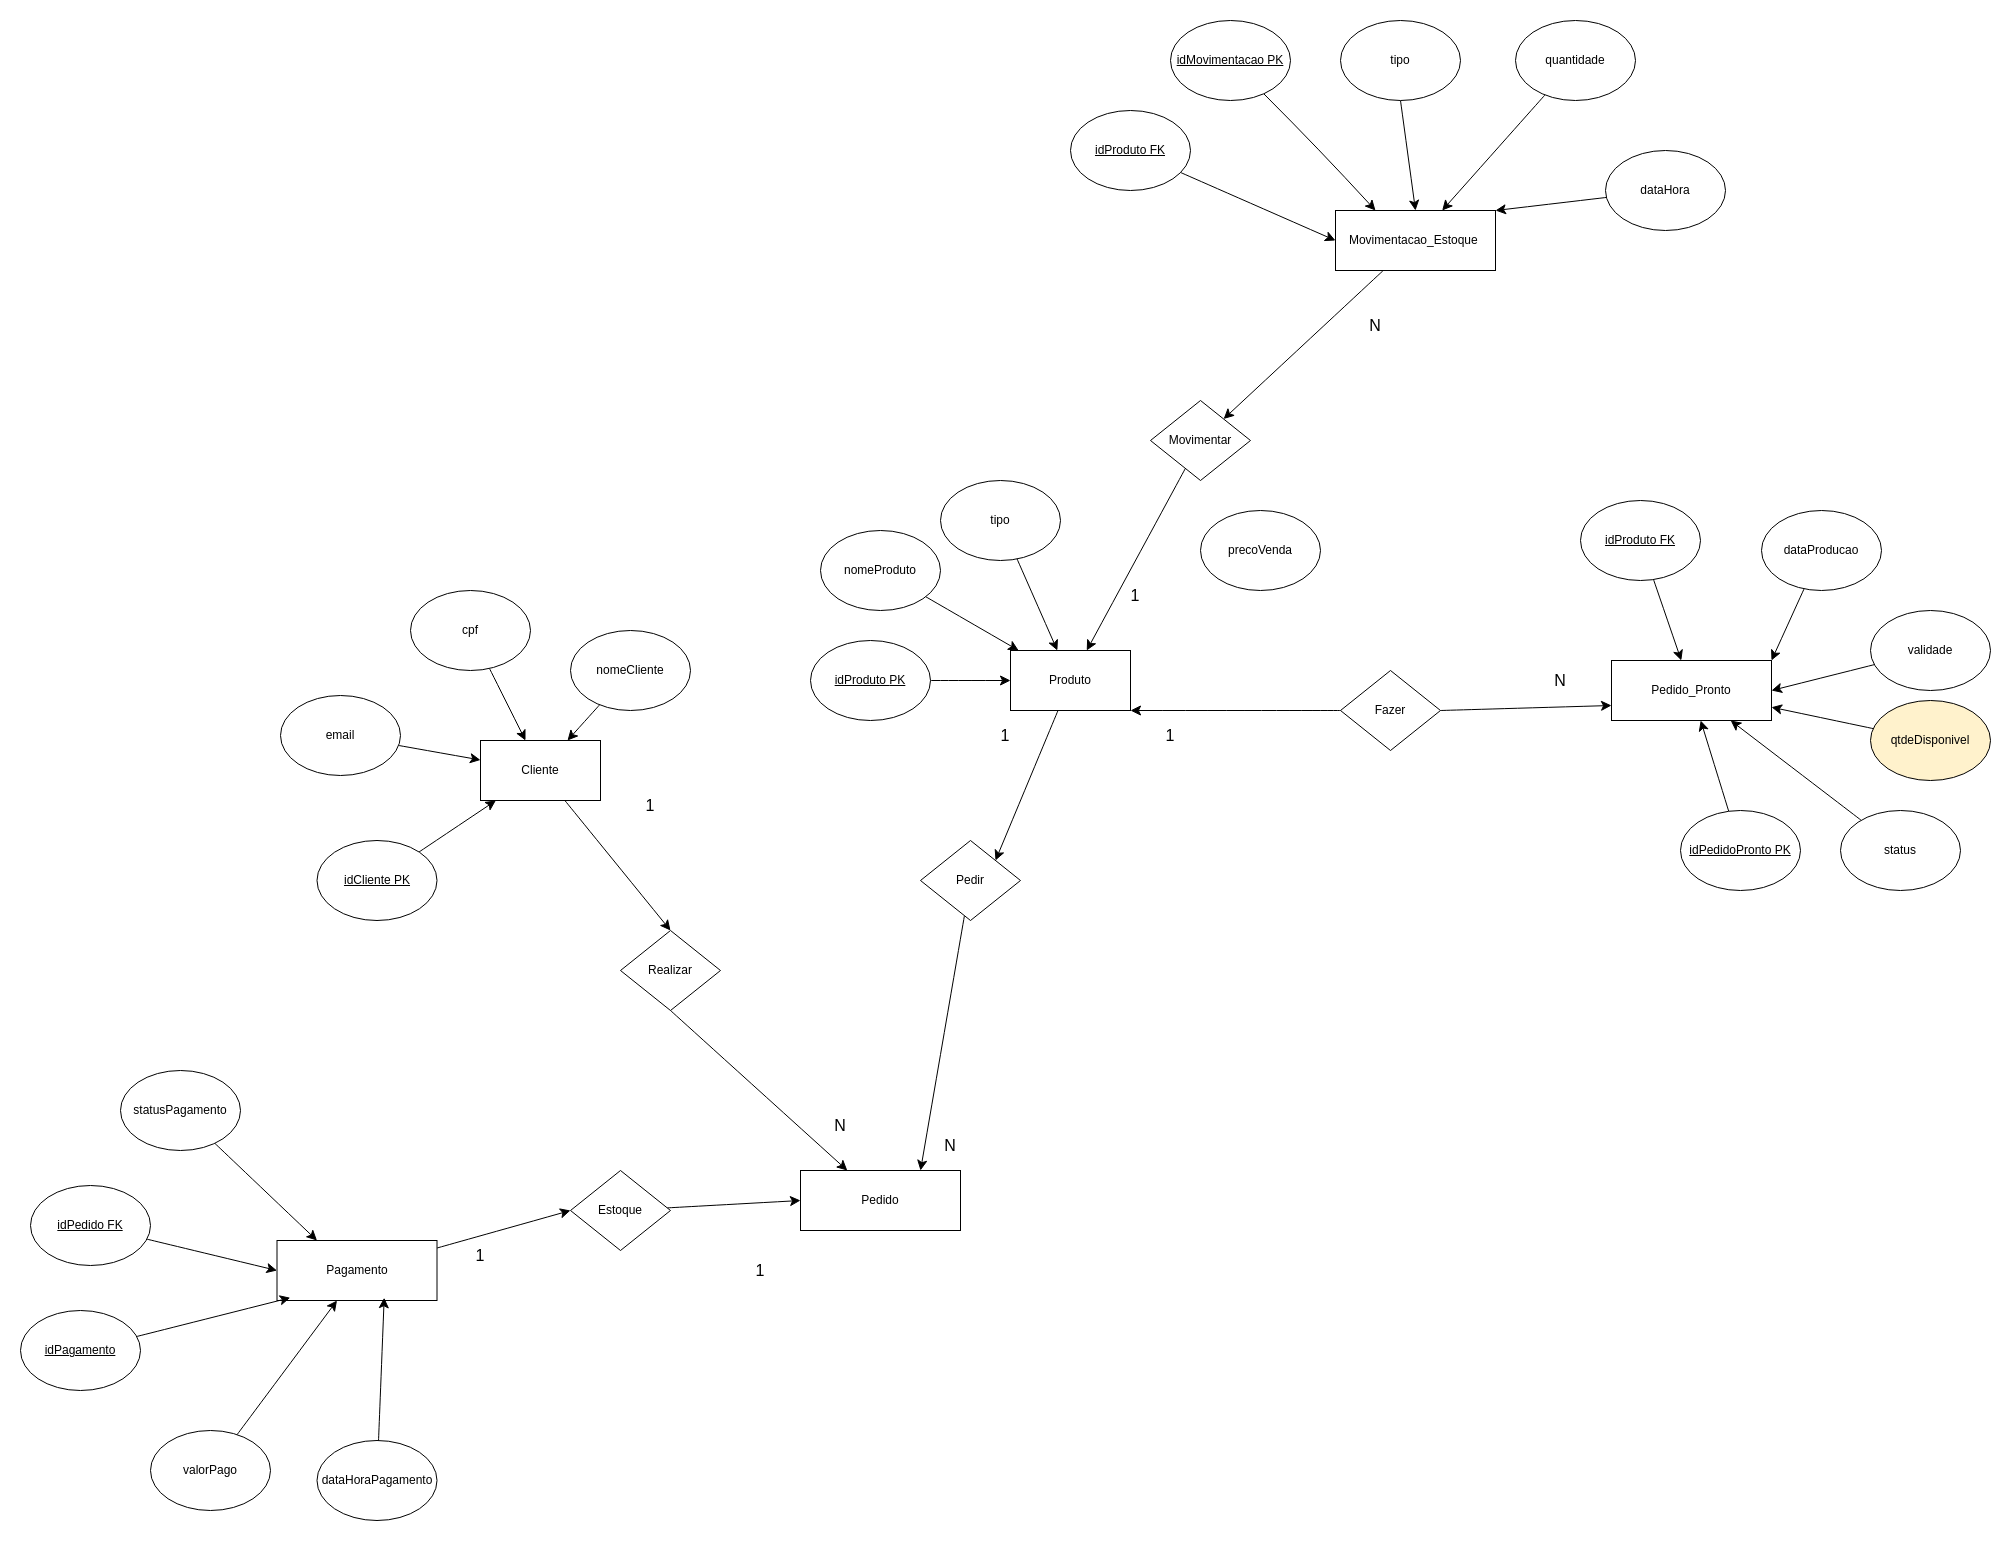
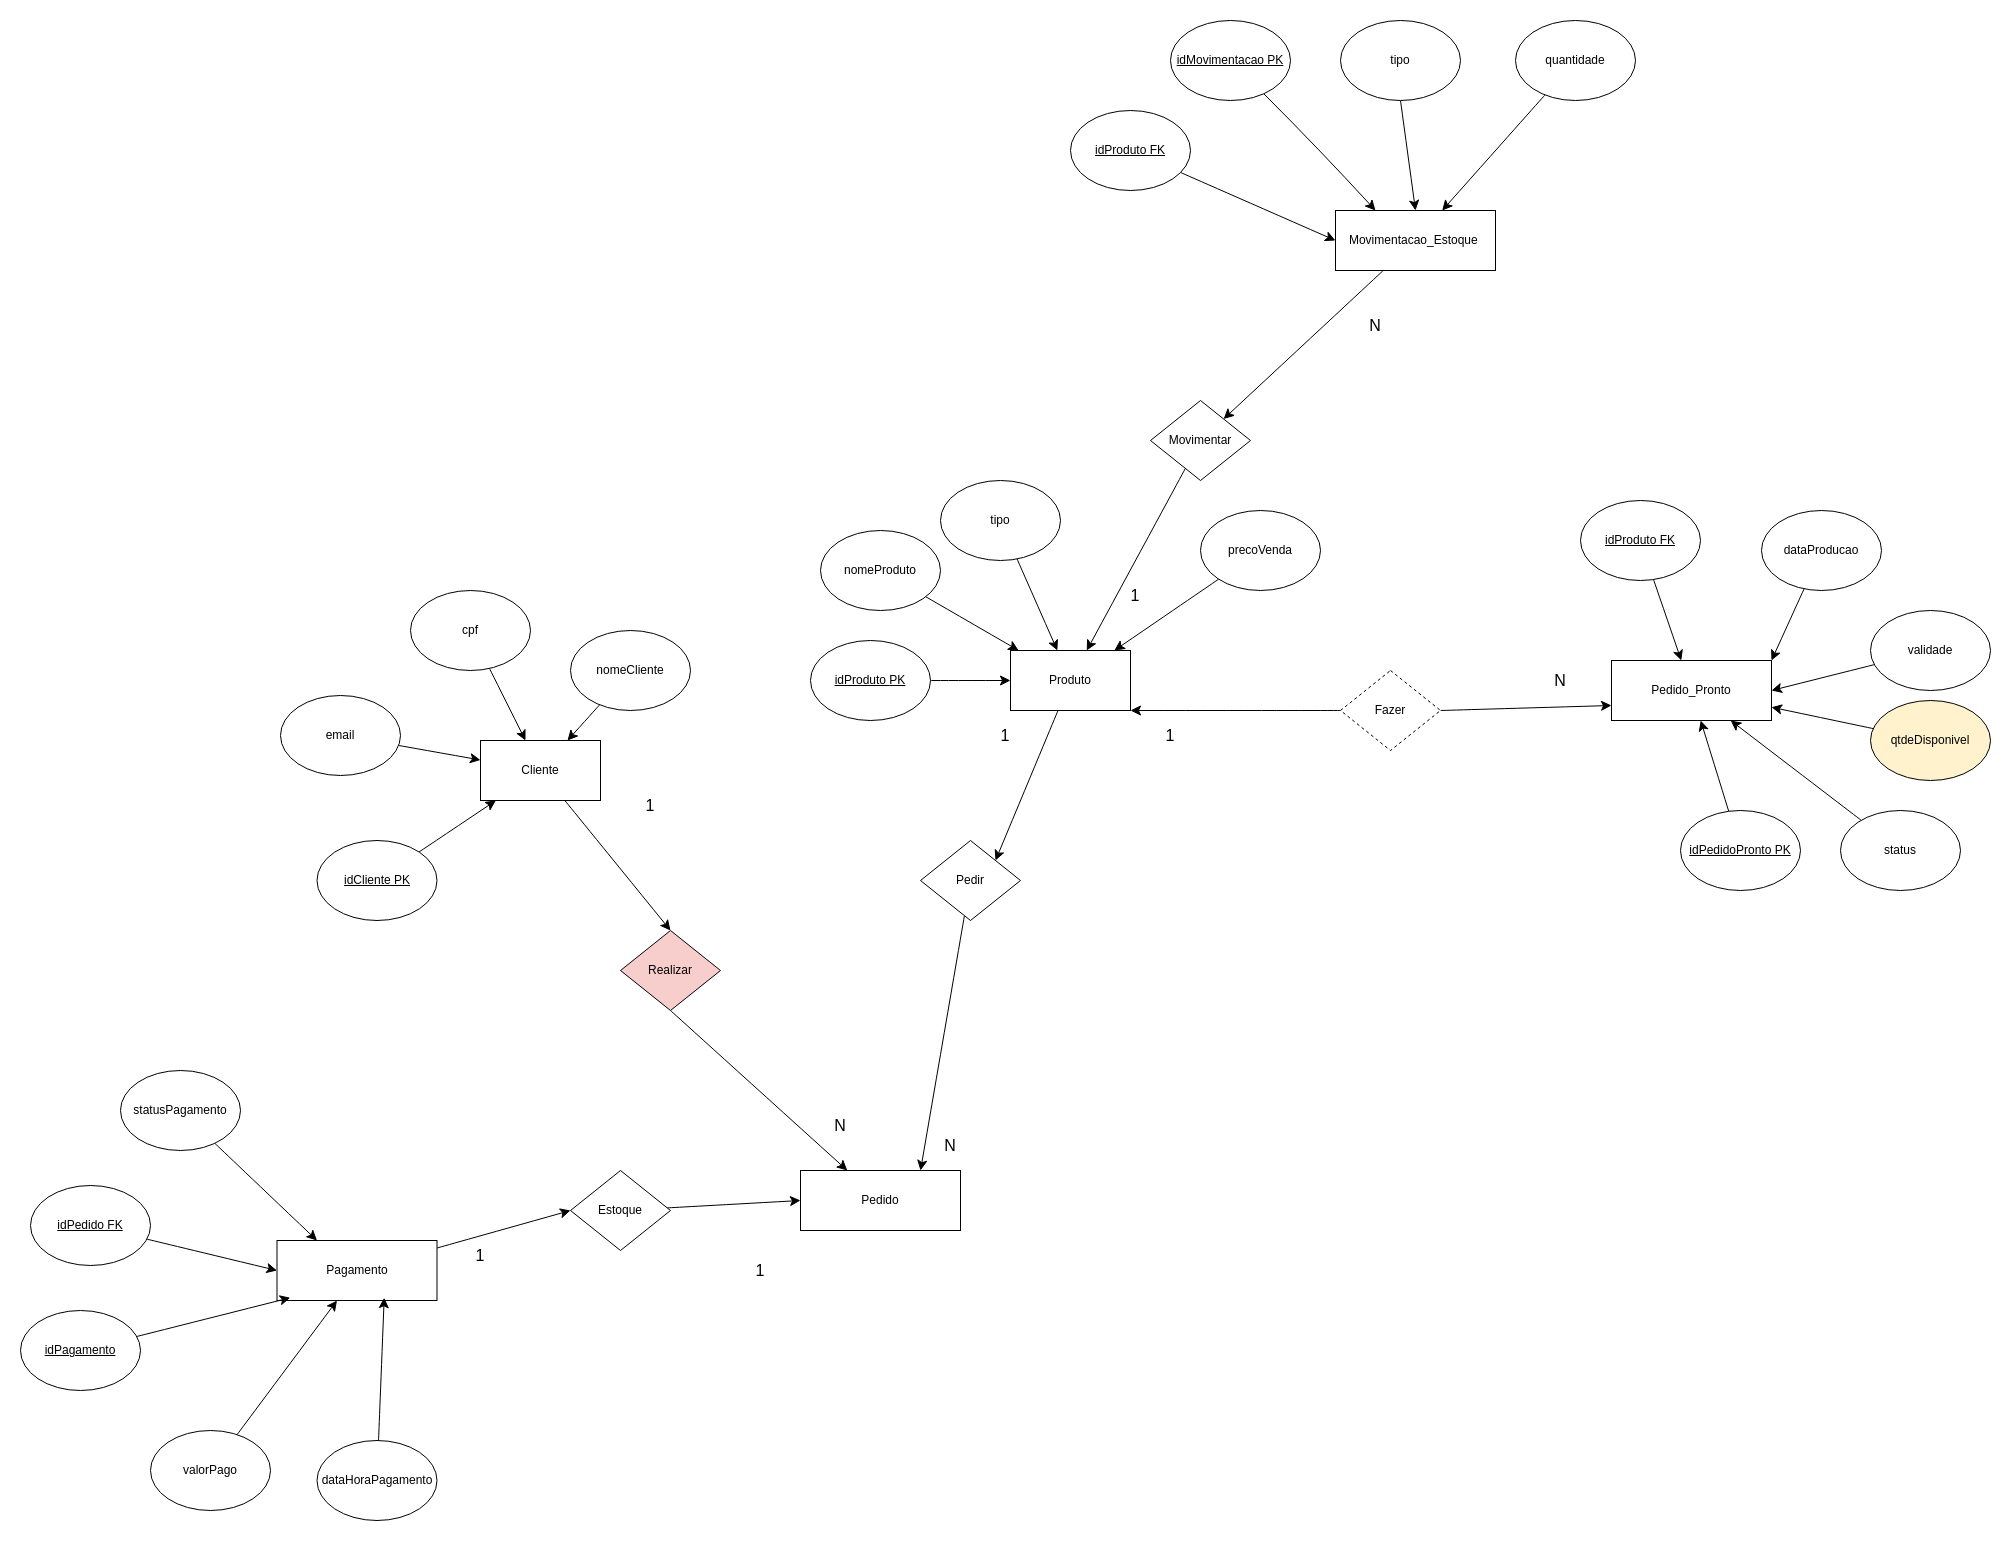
node "dataHora": removed
edge "dataHora" -> "Movimentacao_Estoque": removed
edge "precoVenda" -> "Produto": added
node "Fazer": style solid -> dashed
node "Realizar": fillcolor #ffffff -> #f8cecc
